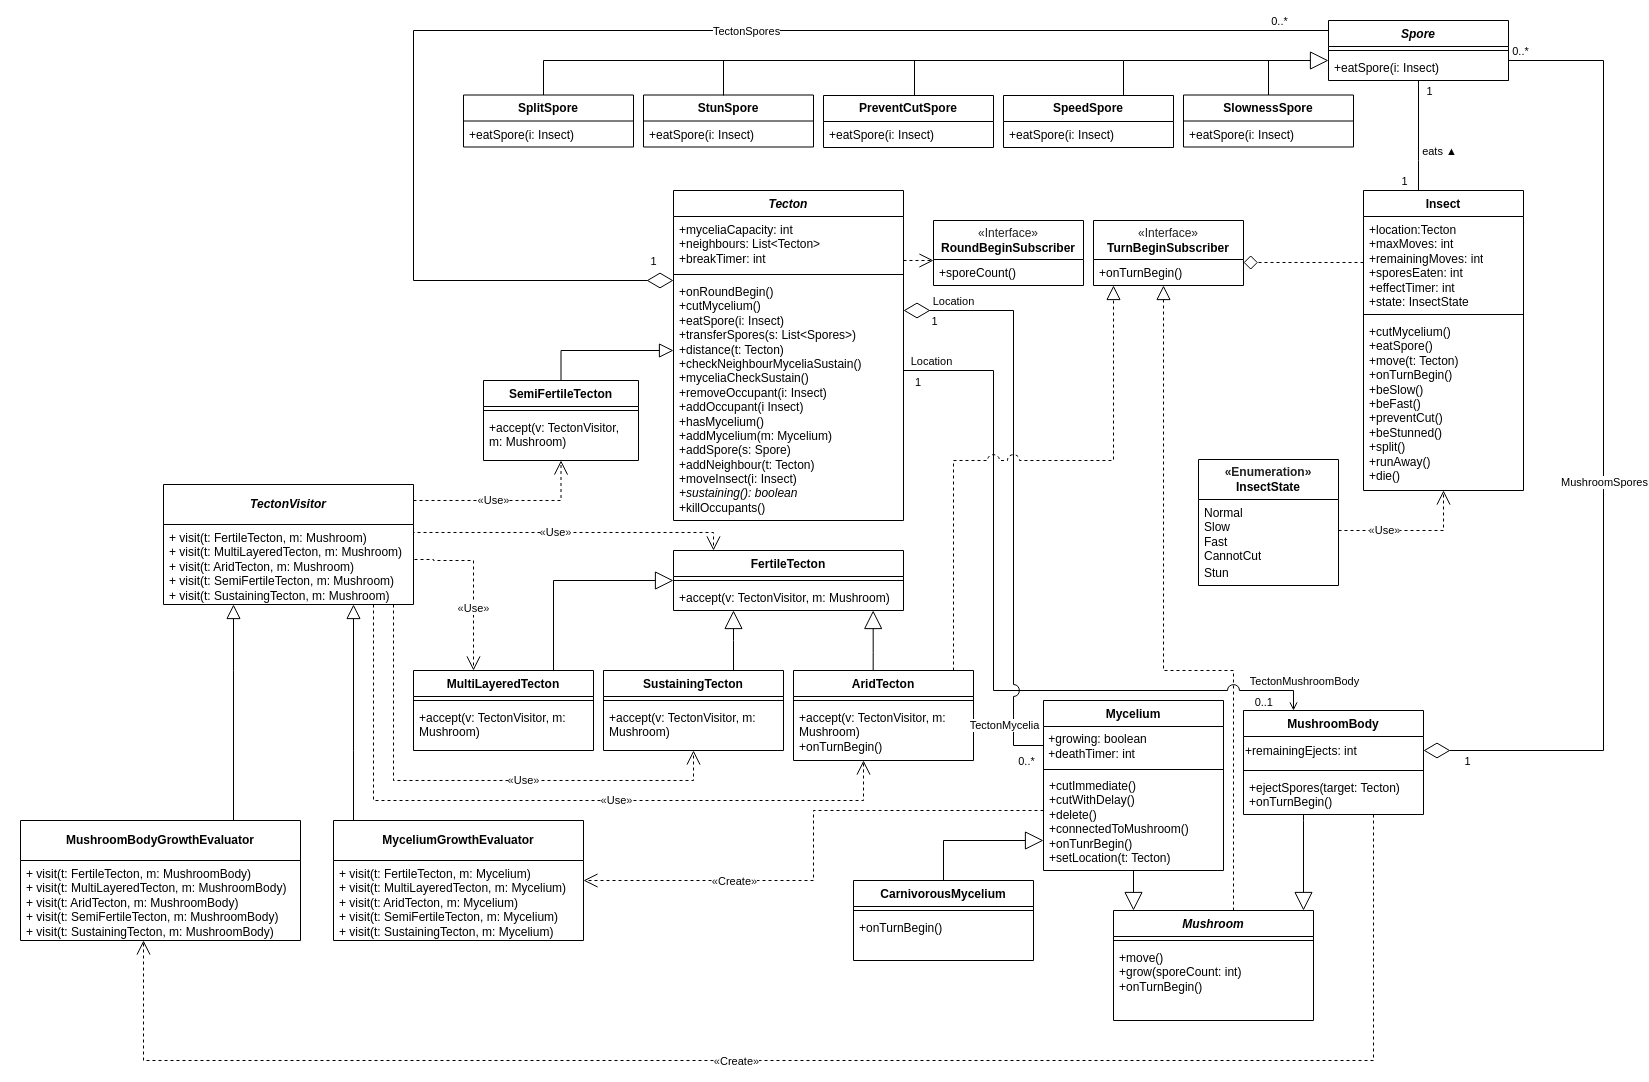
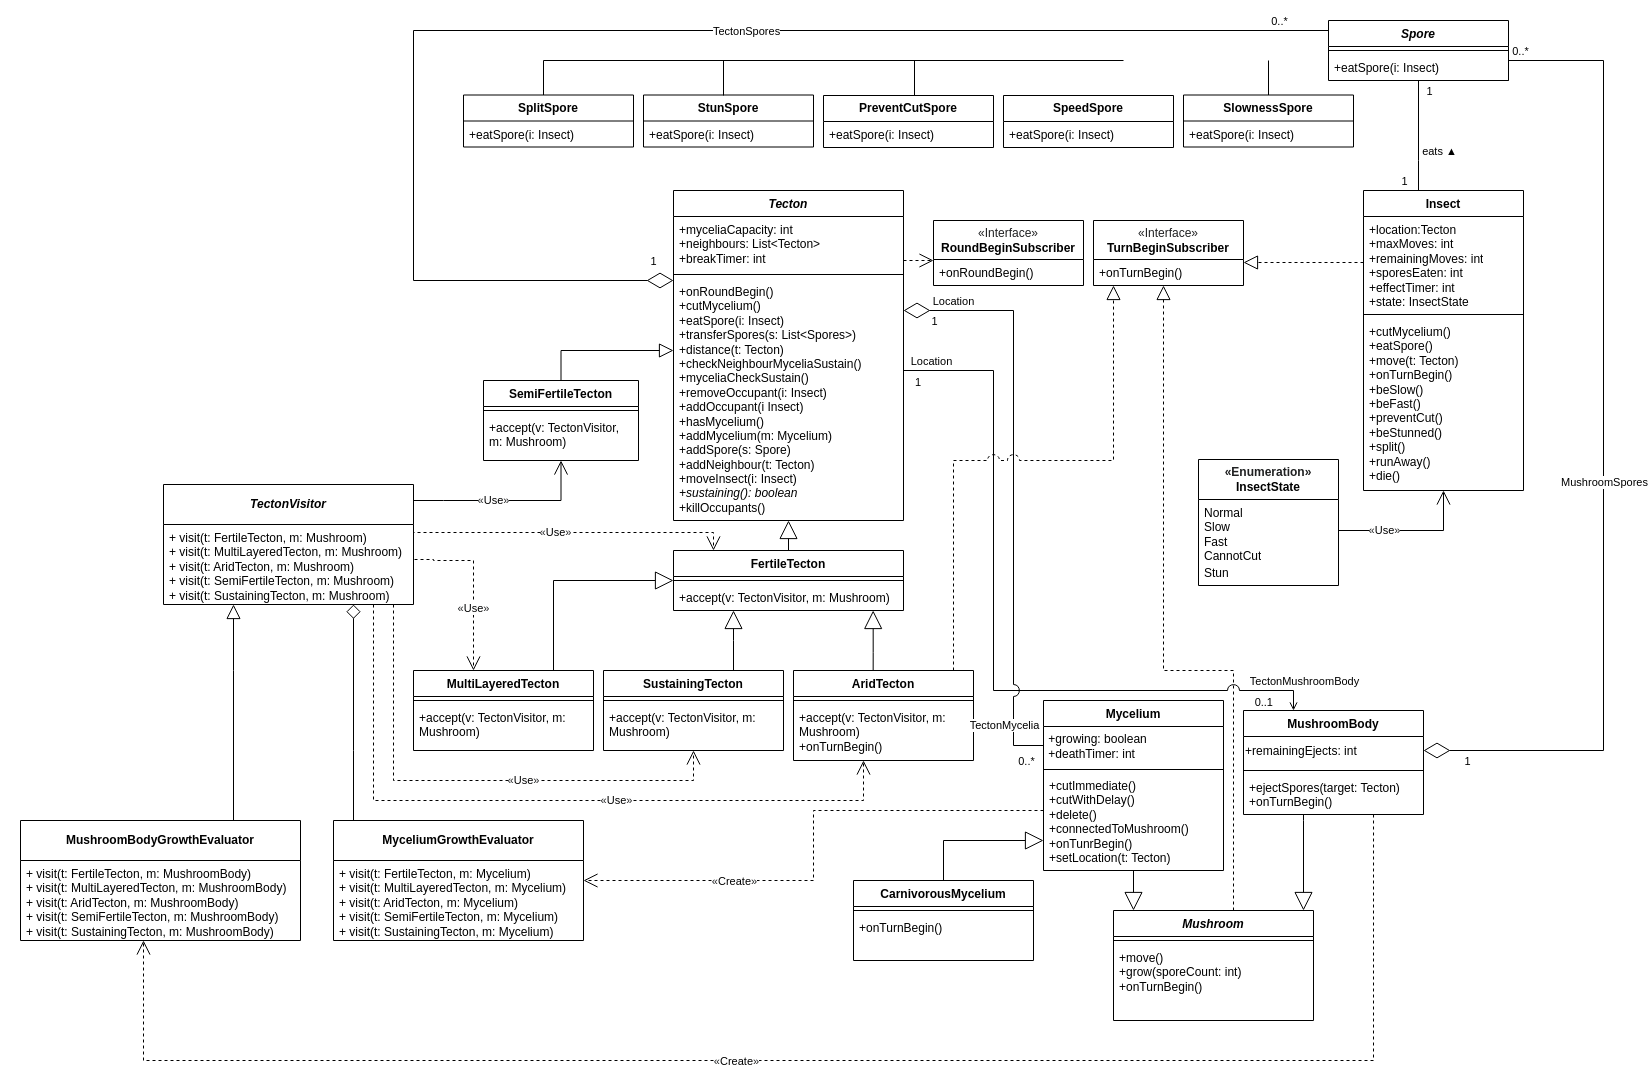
edge "SpeedSpore" -> "Spore": removed
edge "Insect" -> "«Interface» TurnBeginSubscriber": arrowhead diamond -> block
node "+sporeCount()": label "+sporeCount()" -> "+onRoundBegin()"
edge "TectonVisitor" -> "SemiFertileTecton": style dashed -> solid
edge "«Enumeration» InsectState" -> "Insect": style dashed -> solid
edge "FertileTecton" -> "Tecton": added
edge "MyceliumGrowthEvaluator" -> "TectonVisitor": arrowhead block -> diamond
